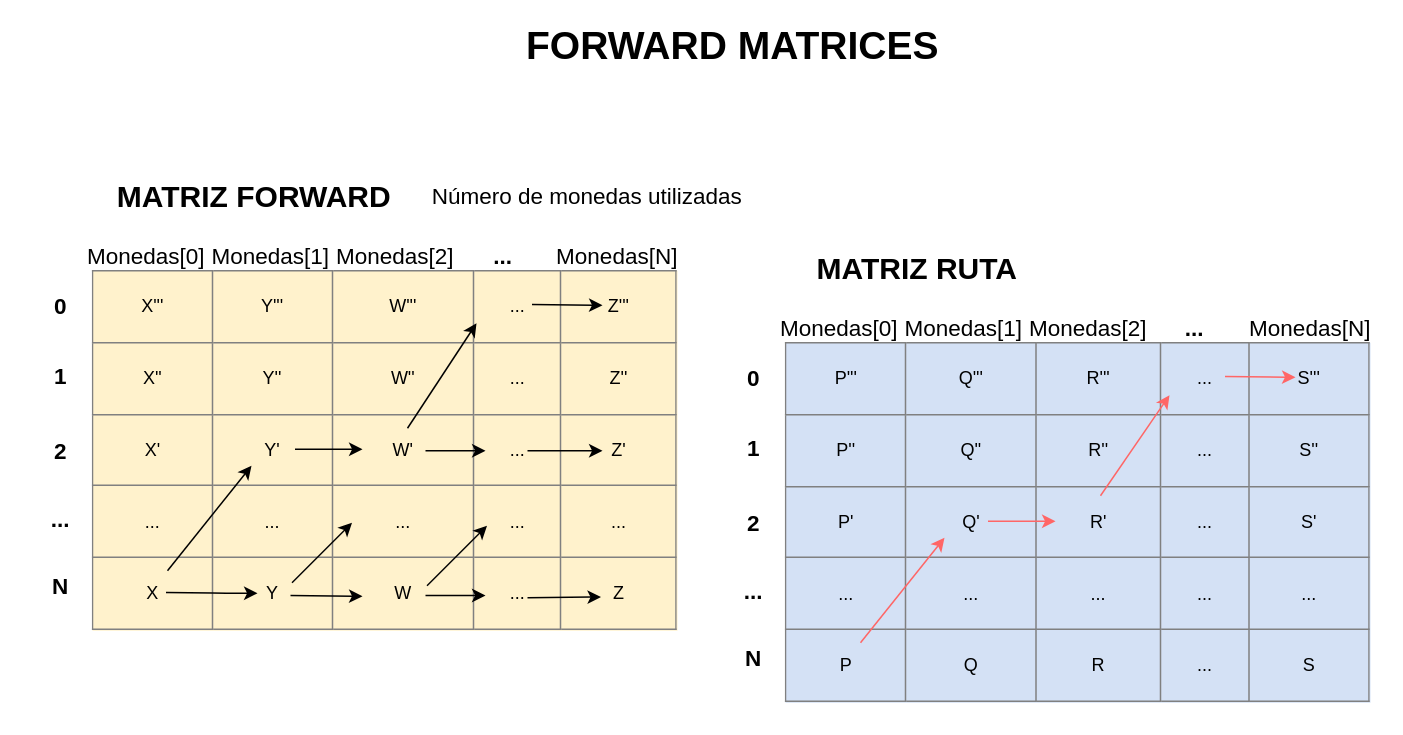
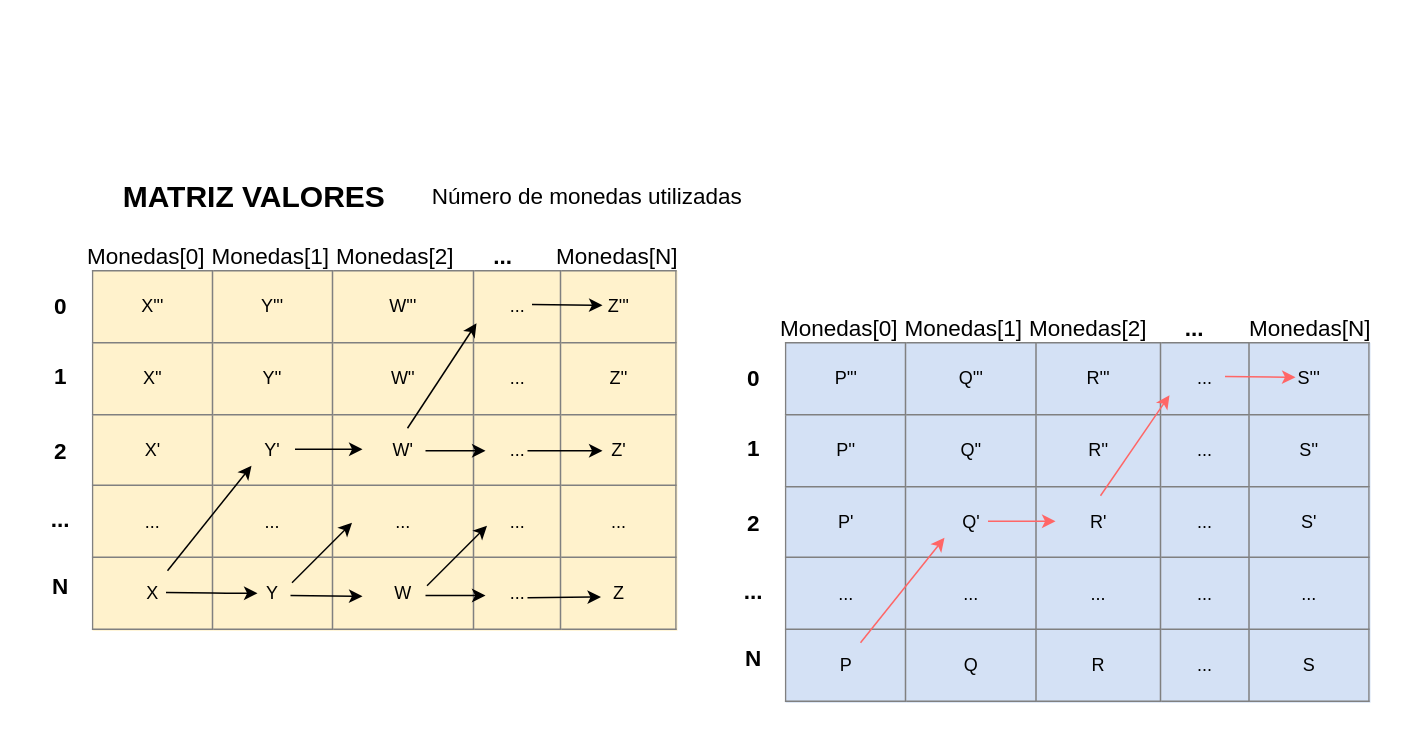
node "FORWARD MATRICES": removed
node "MATRIZ FORWARD": label "MATRIZ FORWARD" -> "MATRIZ VALORES"
node "MATRIZ RUTA": removed
